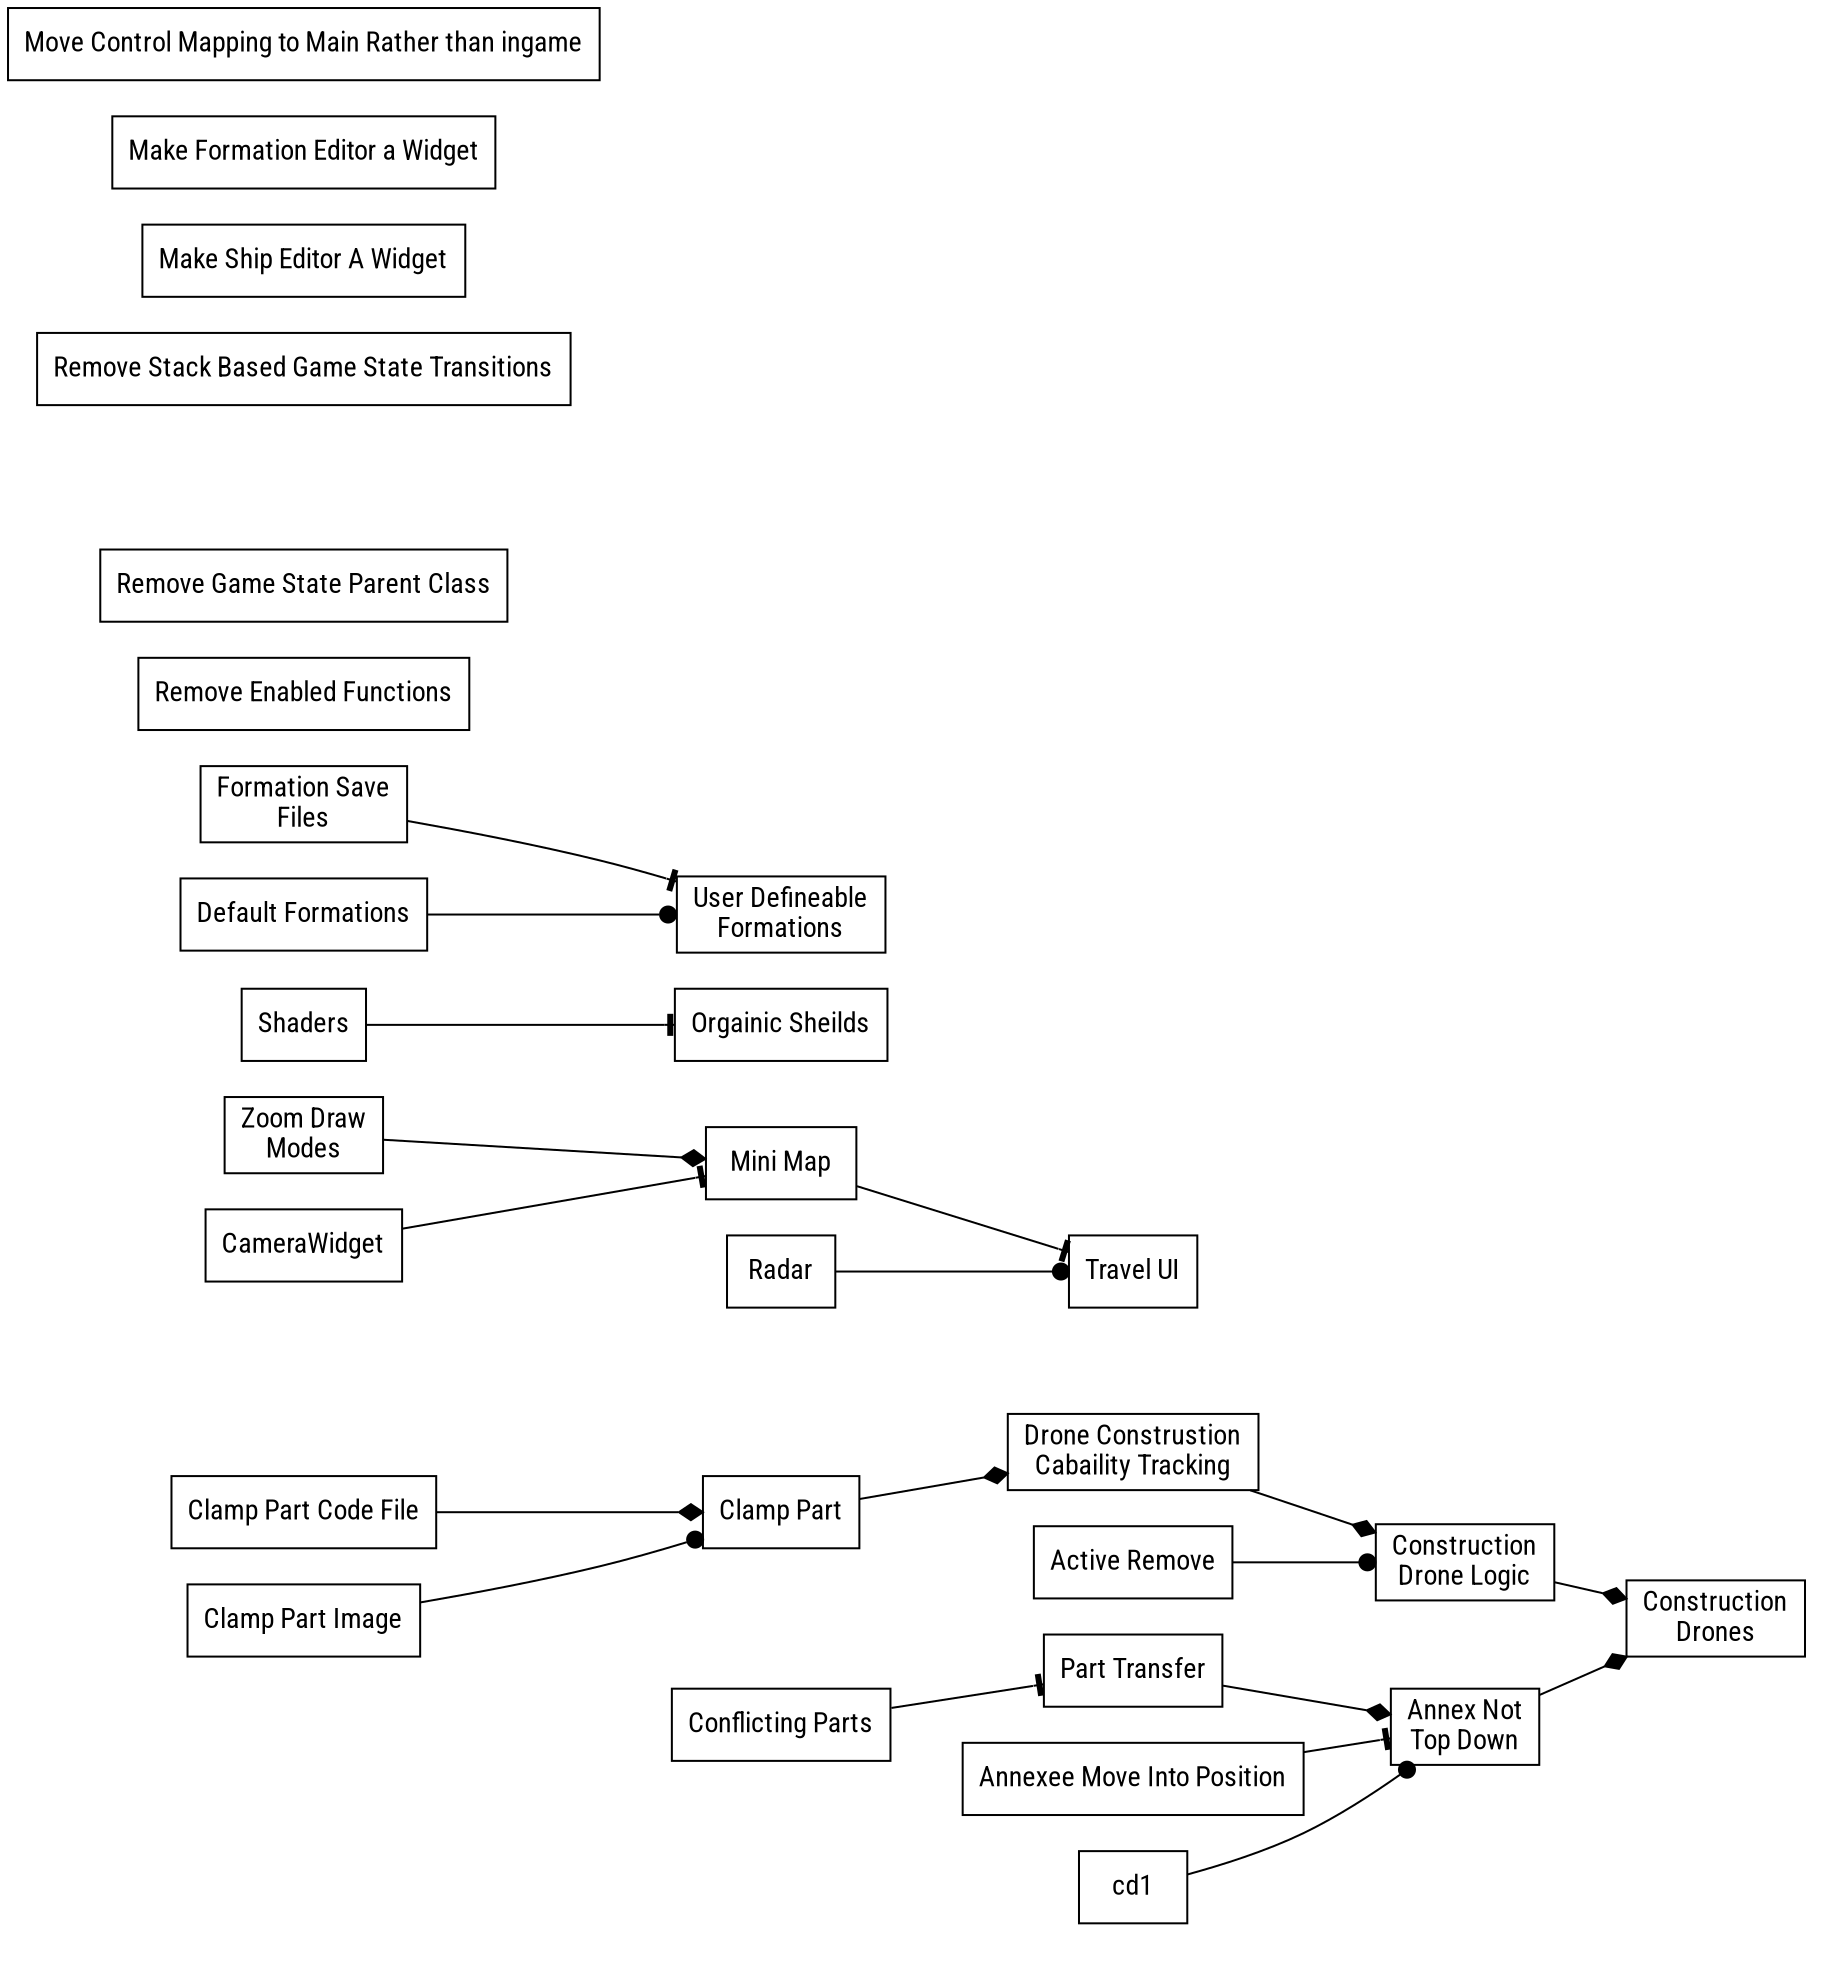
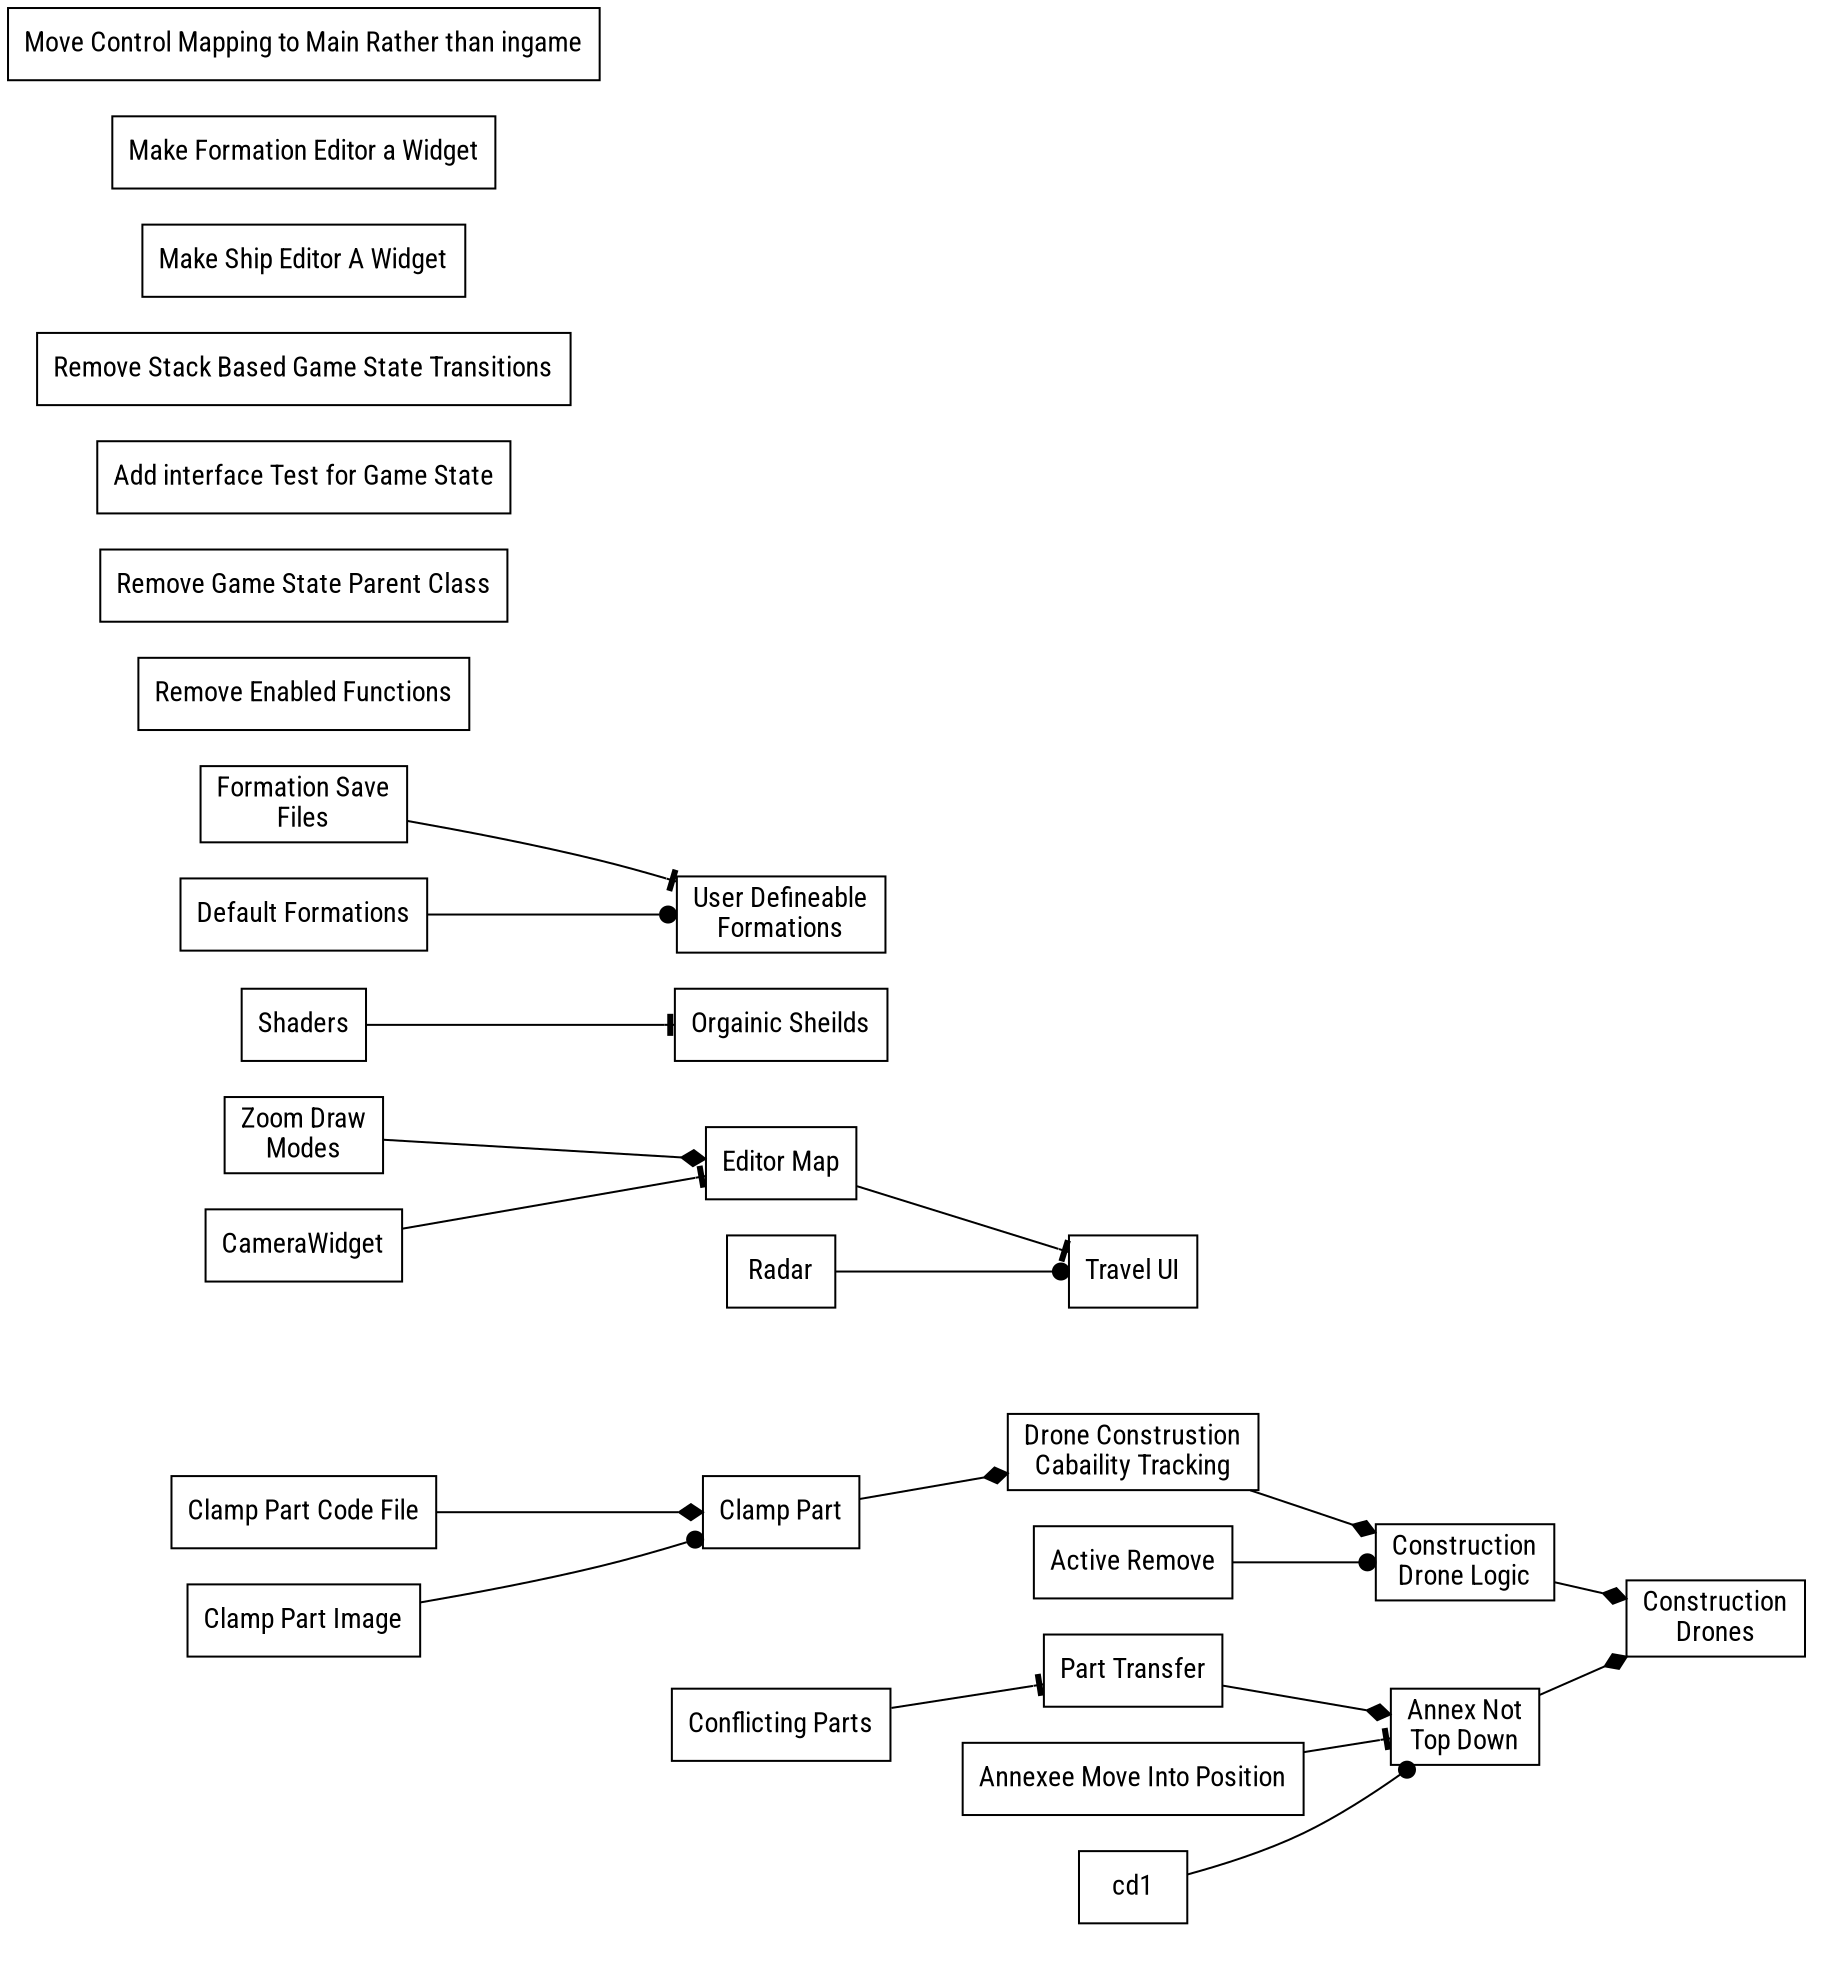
node "Add interface Test for Game State": added
node "Mini Map": label "Mini Map" -> "Editor Map"
